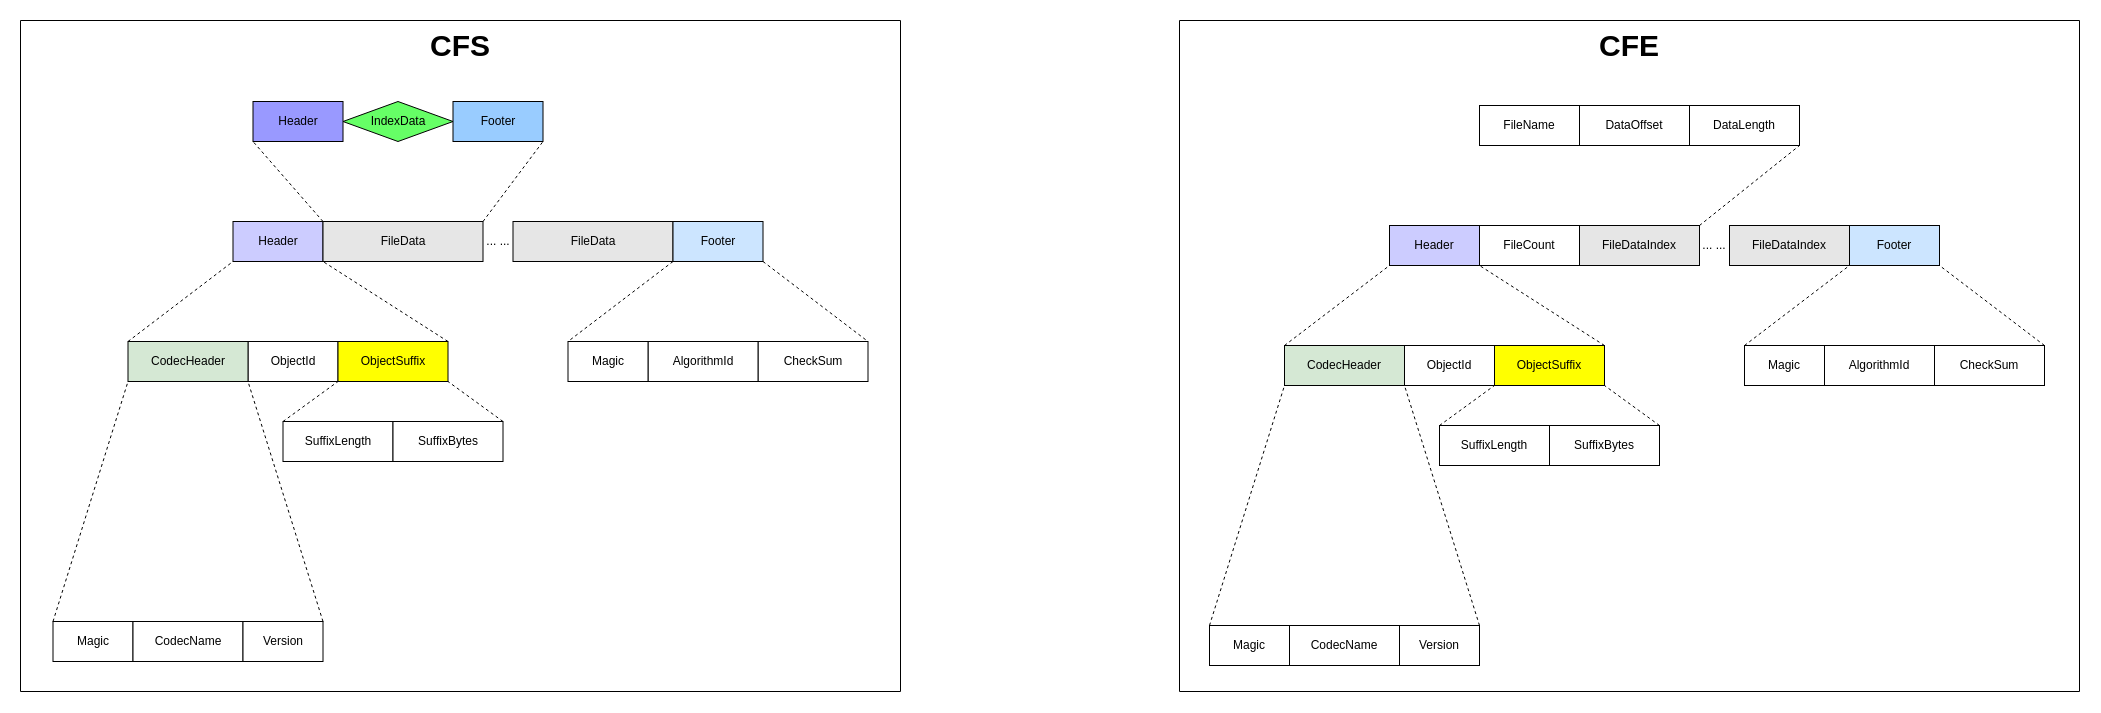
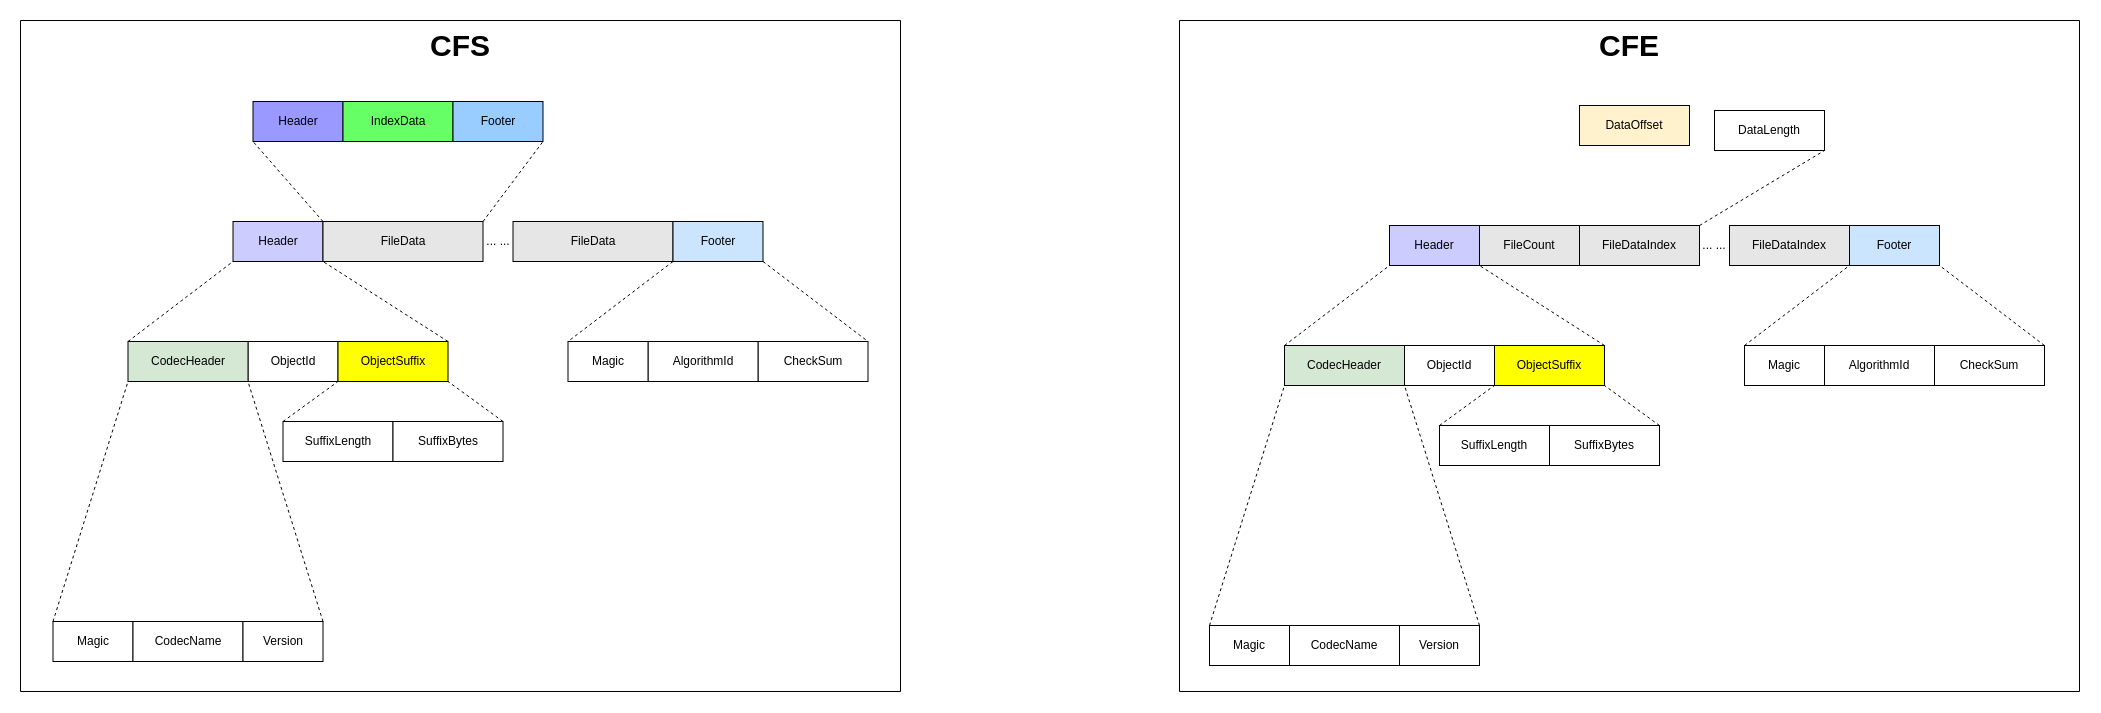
node "IndexData": shape diamond -> rectangle
node "FileName": removed
node "DataOffset": fillcolor #ffffff -> #fff2cc
node "DataLength": moved (1745, 126) -> (1770, 131)
node "FileCount": fillcolor #ffffff -> #e6e6e6
